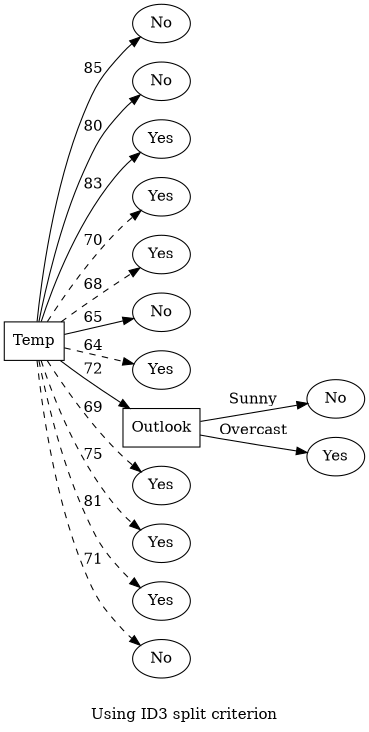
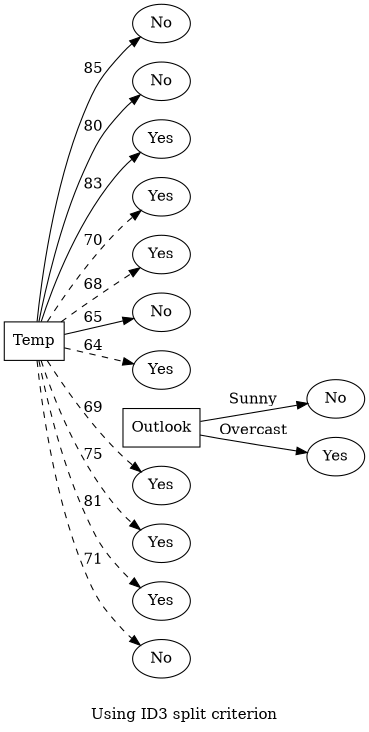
edge "Temp" -> "Outlook": removed, label "72"
